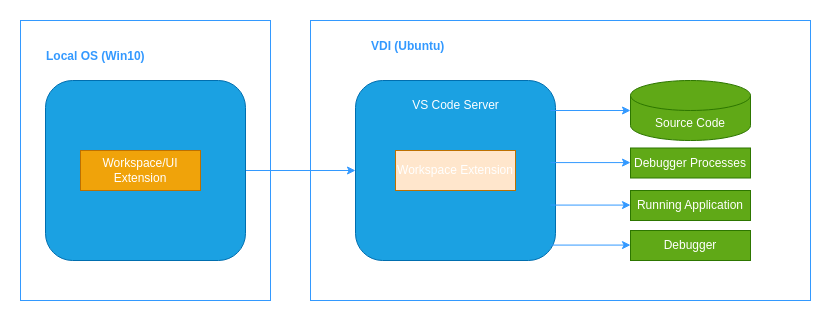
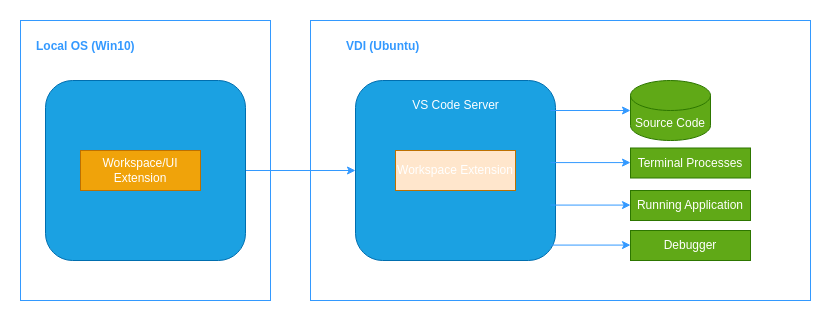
node "VDI (Ubuntu)": moved (421, 46) -> (396, 46)
node "Local OS (Win10)": moved (96, 56) -> (86, 46)
node "Source Code": size 120x60 -> 80x60
node "Debugger Processes": label "Debugger Processes" -> "Terminal Processes"
